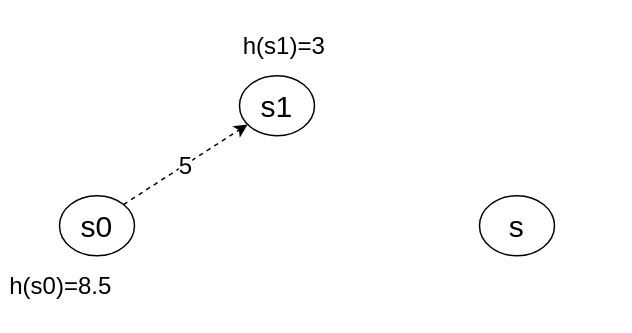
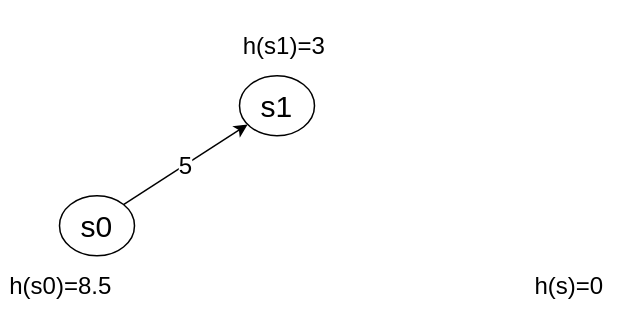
edge "s0" -> "s1": style dashed -> solid
node "s": removed
node "h(s)=0": added
